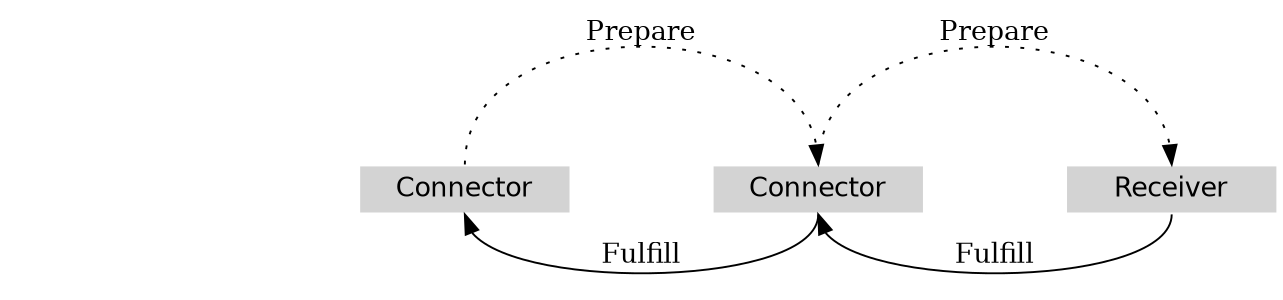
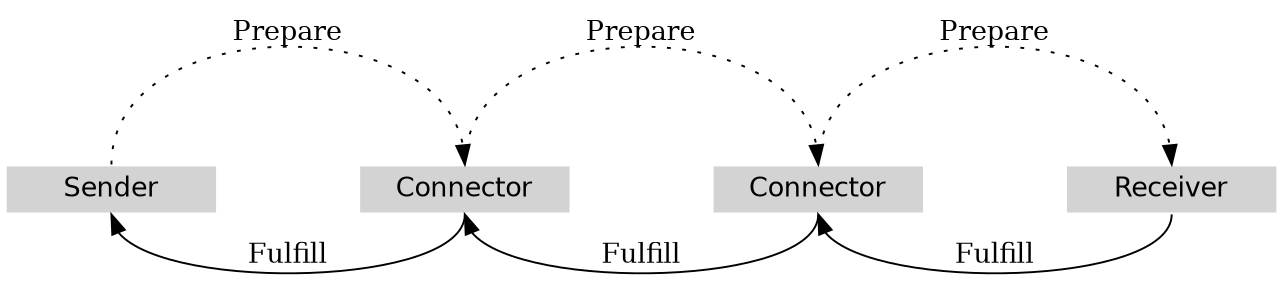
node "Sender": added
